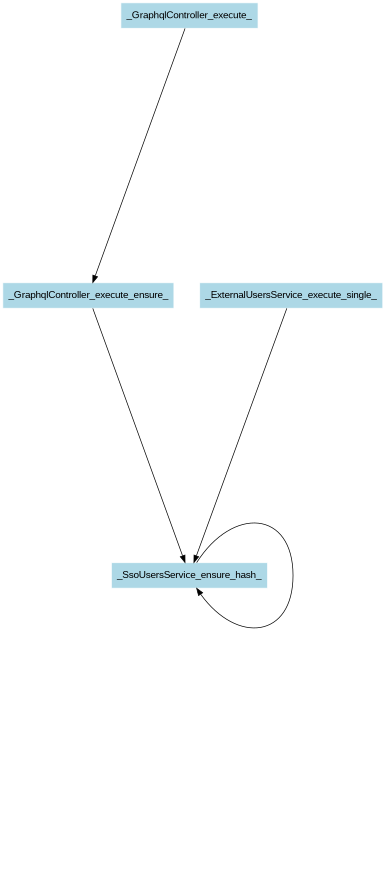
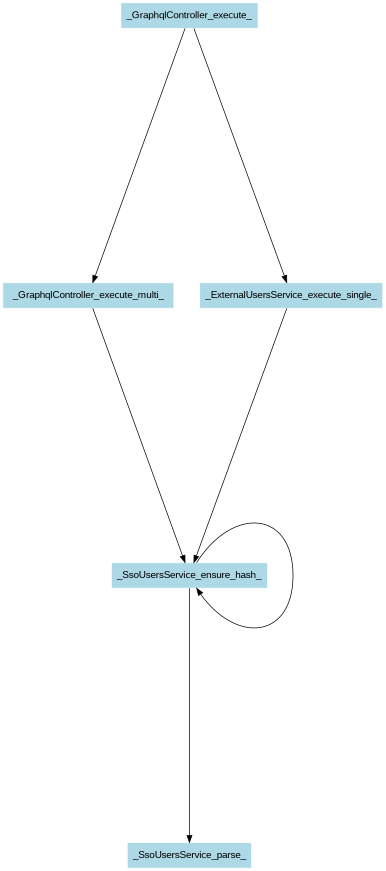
edge "_GraphqlController_execute_" -> "_ExternalUsersService_execute_single_": added
node "_GraphqlController_execute_ensure_": label "_GraphqlController_execute_ensure_" -> "_GraphqlController_execute_multi_"
node "_SsoUsersService_parse_": added
